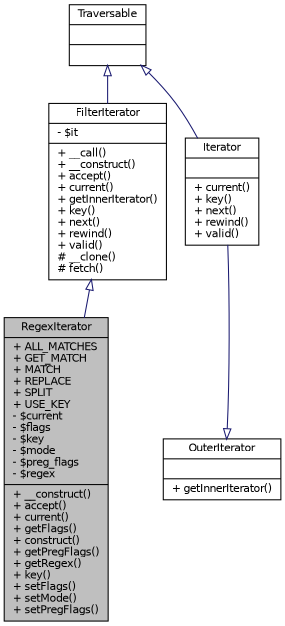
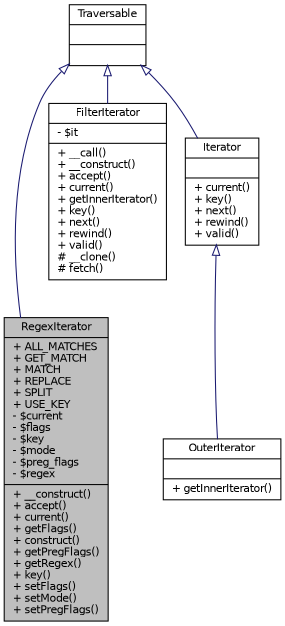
edge "RegexIterator" -> "FilterIterator": now "RegexIterator" -> "Traversable"
edge "Iterator" -> "OuterIterator": reversed
